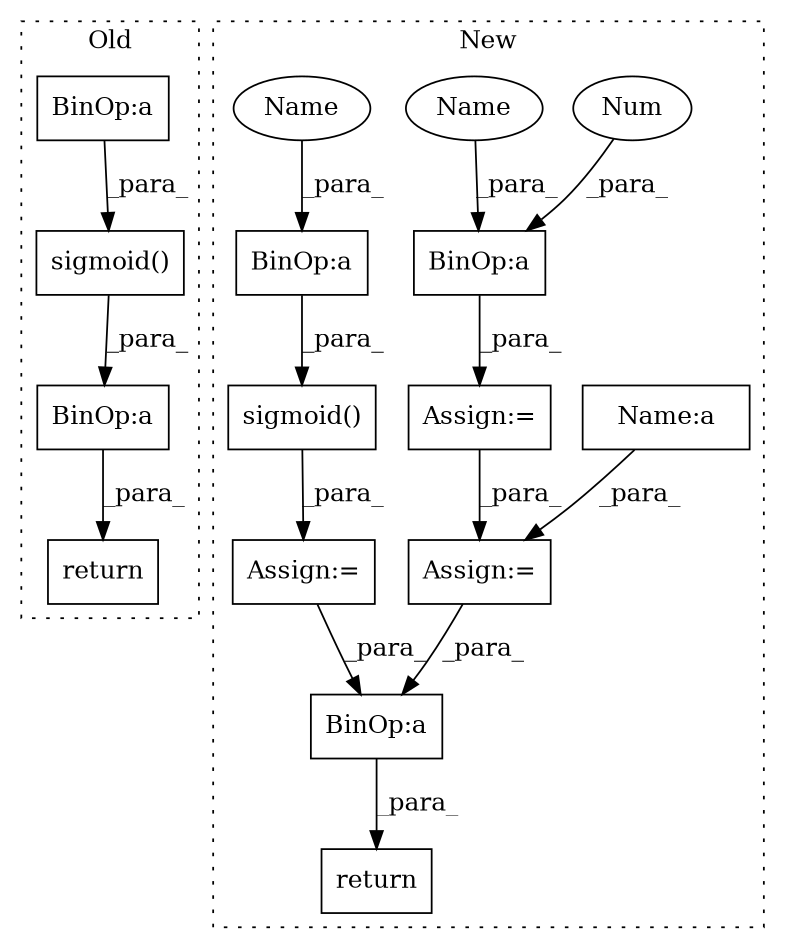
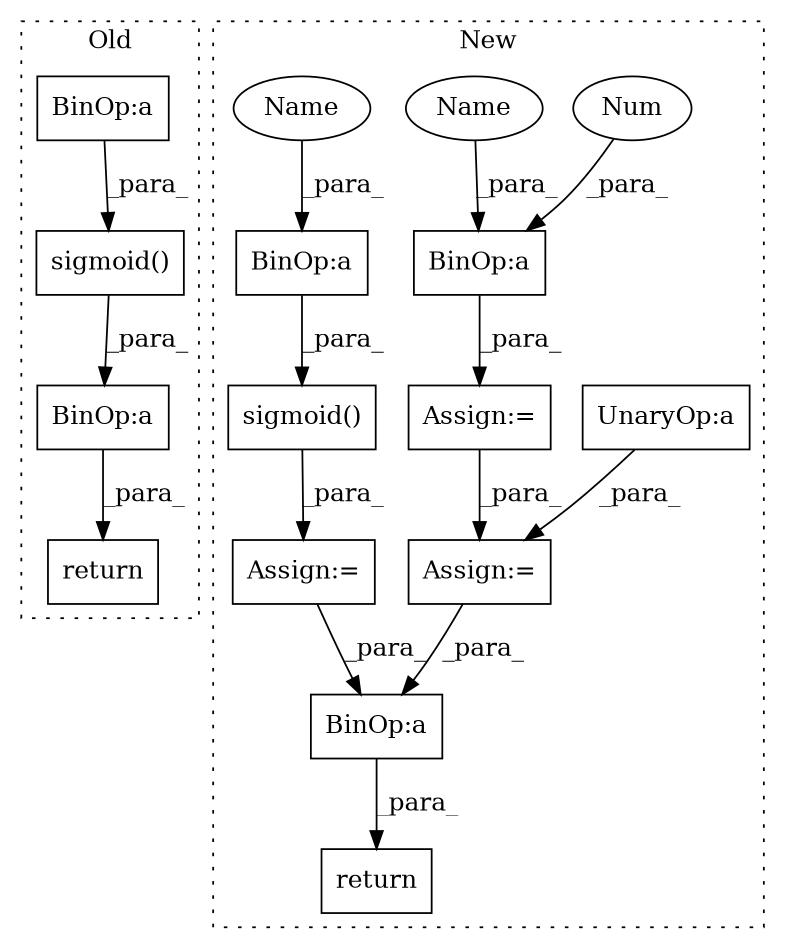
node "Name:a": label "Name:a" -> "UnaryOp:a"
